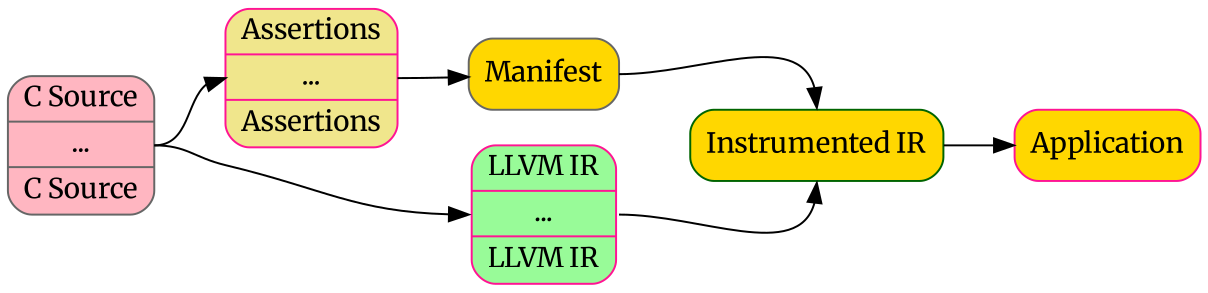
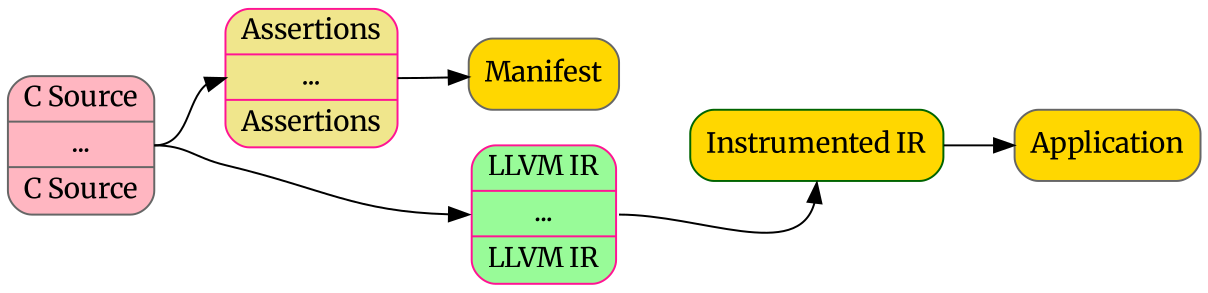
edge "Manifest" -> "Instrumented IR": removed
node "Application": color deeppink -> gray40
